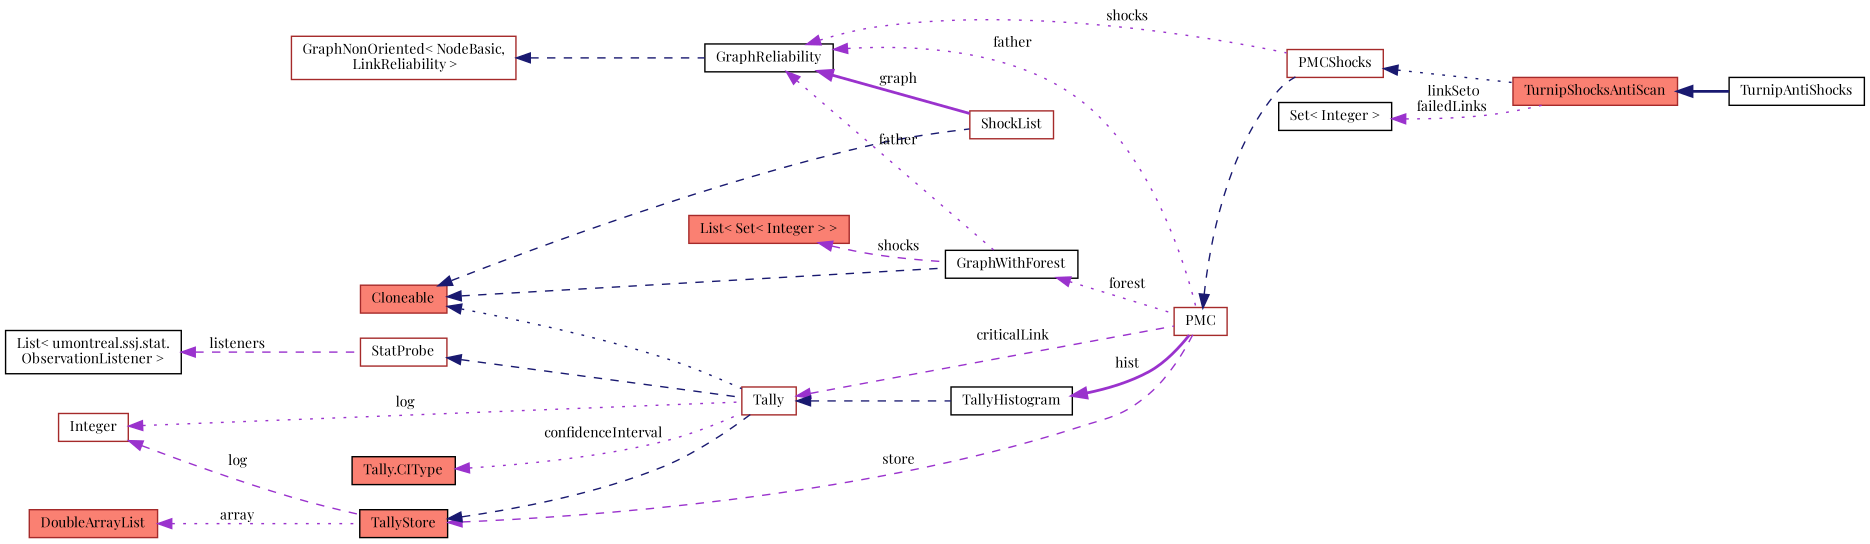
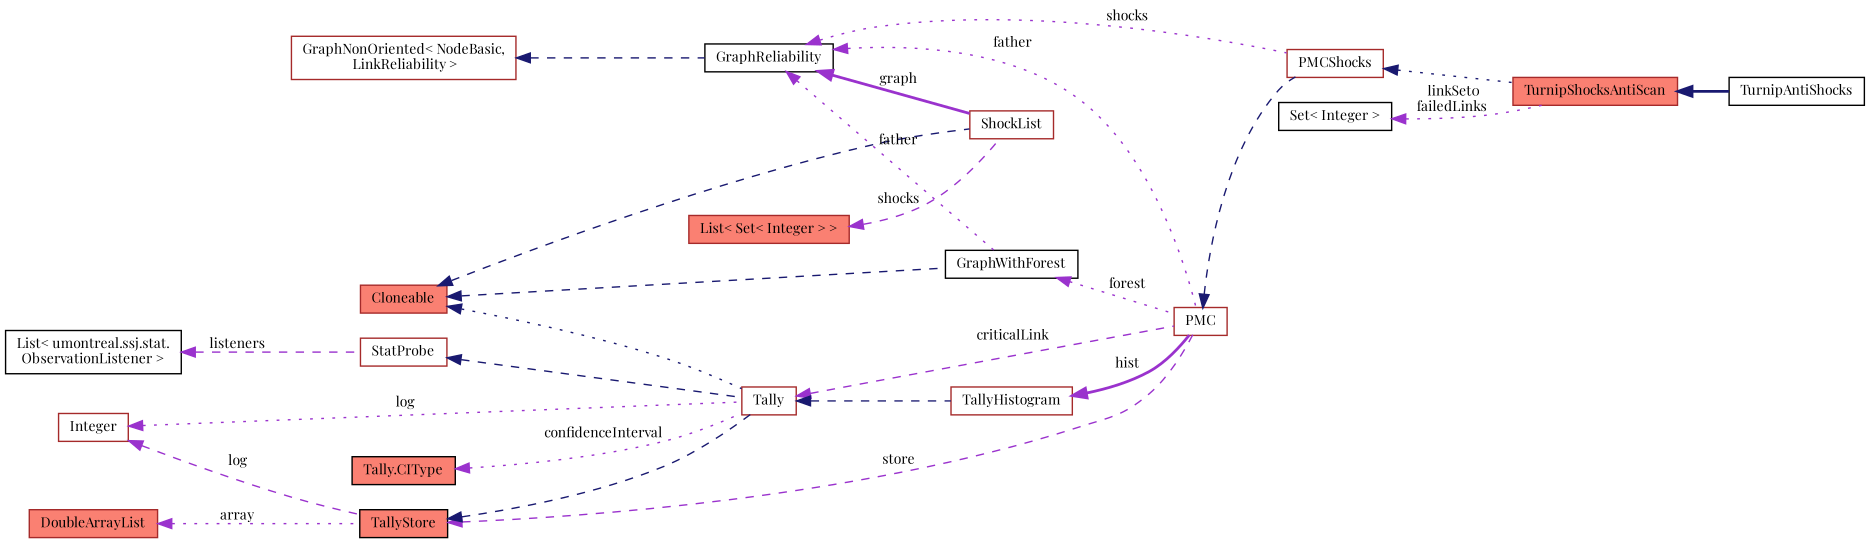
edge "GraphWithForest" -> "List< Set< Integer > >": now "ShockList" -> "List< Set< Integer > >"
node "TallyHistogram": color black -> brown
